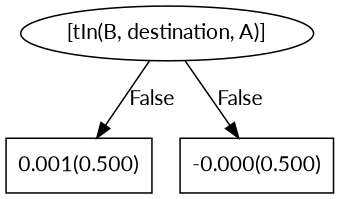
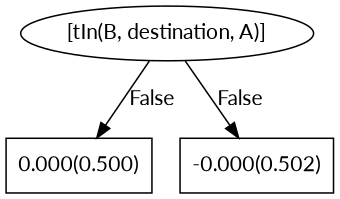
node "0.001(0.500)": label "0.001(0.500)" -> "0.000(0.500)"
node "-0.000(0.500)": label "-0.000(0.500)" -> "-0.000(0.502)"
